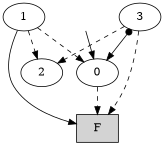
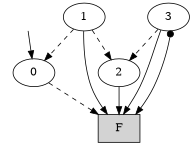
edge "3" -- "0": now "3" -- "F"
edge "3" -> "F": style dashed -> solid
edge "2" -- "F": added
